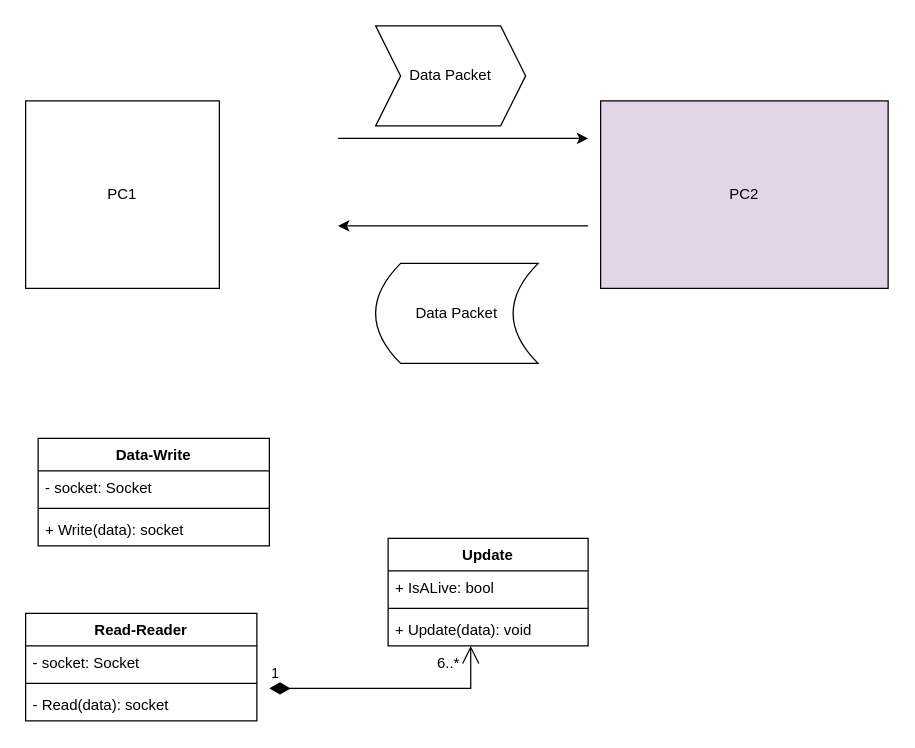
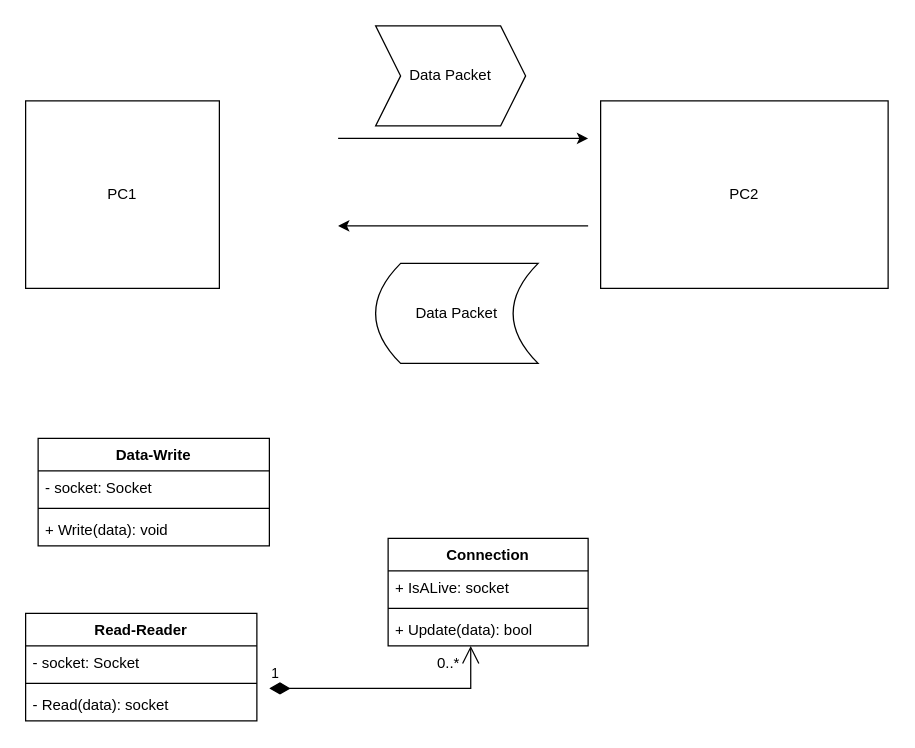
node "PC2": fillcolor #e1d5e7 -> #ffffff
node "+ Write(data): socket": label "+ Write(data): socket" -> "+ Write(data): void"
node "Update": label "Update" -> "Connection"
node "+ IsALive: bool": label "+ IsALive: bool" -> "+ IsALive: socket"
node "+ Update(data): void": label "+ Update(data): void" -> "+ Update(data): bool"
node "6..*": label "6..*" -> "0..*"
